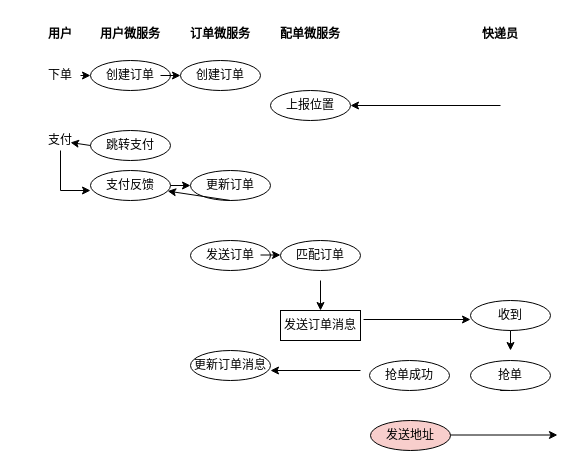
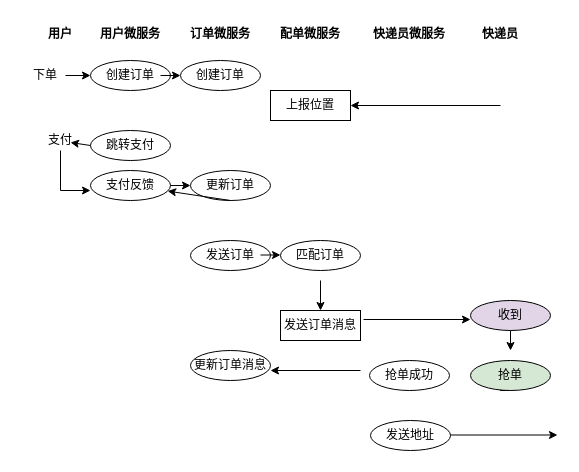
node "快递员微服务": added
node "下单": moved (61, 76) -> (46, 76)
node "上报位置": shape ellipse -> rectangle
node "收到": fillcolor #ffffff -> #e1d5e7
node "抢单": fillcolor #ffffff -> #d5e8d4
node "发送地址": fillcolor #f8cecc -> #ffffff
